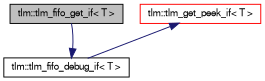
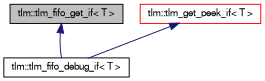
edge "tlm::tlm_fifo_get_if< T >" -> "tlm::tlm_fifo_debug_if< T >": reversed
